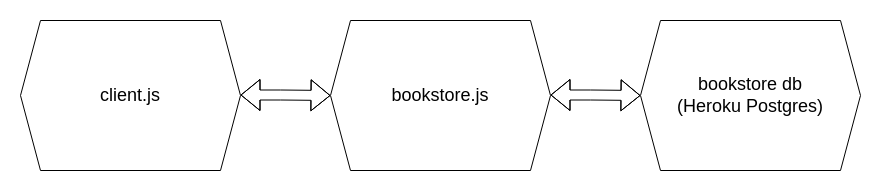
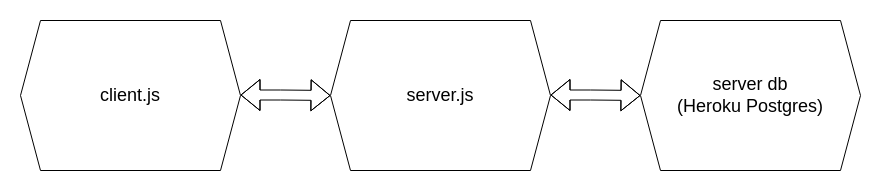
node "bookstore.js": label "bookstore.js" -> "server.js"
node "bookstore db (Heroku Postgres)": label "bookstore db (Heroku Postgres)" -> "server db (Heroku Postgres)"
